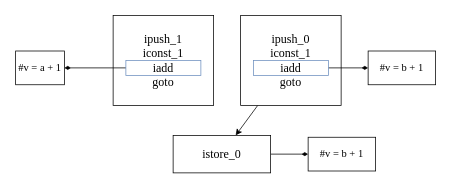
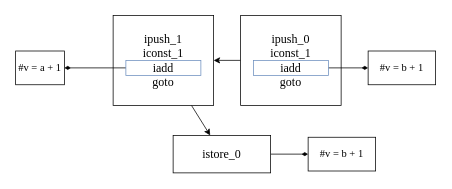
edge "ipush_1 iconst_1 iadd goto" -> "istore_0": added
edge "ipush_0 iconst_1 iadd goto" -> "istore_0": now "ipush_0 iconst_1 iadd goto" -> "ipush_1 iconst_1 iadd goto"
